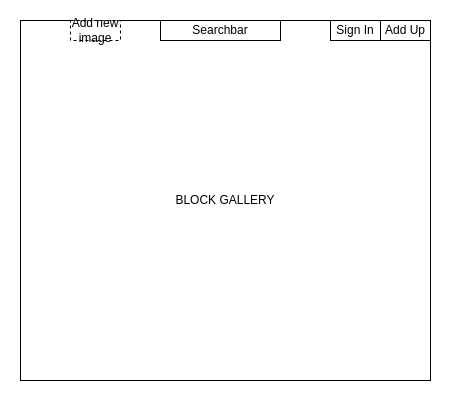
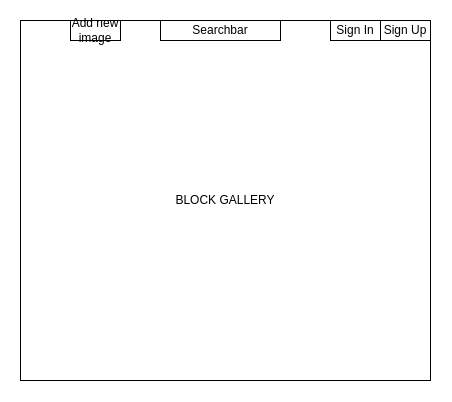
node "Add new image": style dashed -> solid
node "Add Up": label "Add Up" -> "Sign Up"
